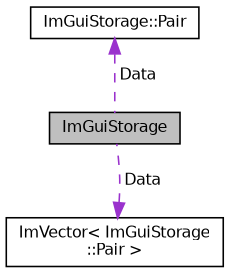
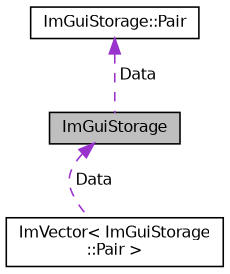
edge "ImGuiStorage" -> "ImVector< ImGuiStorage ::Pair >": reversed
